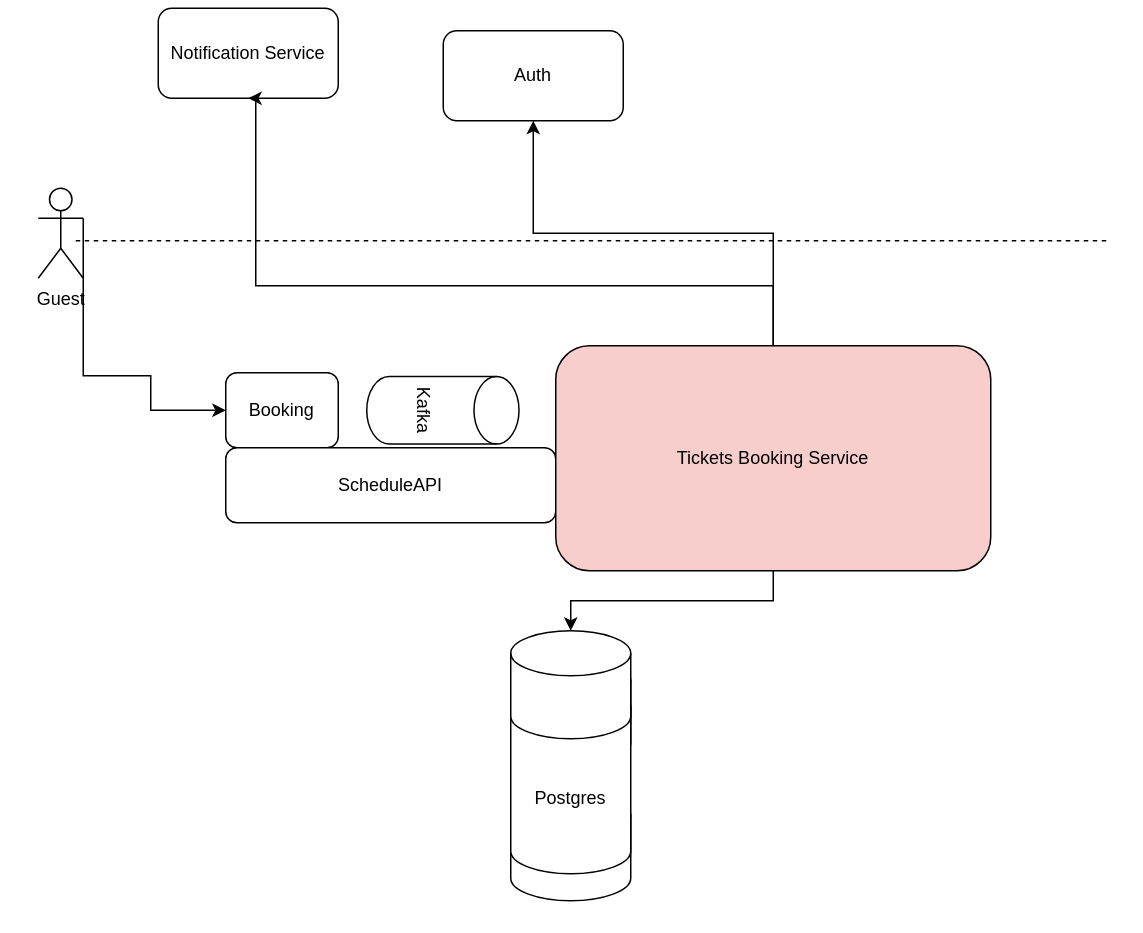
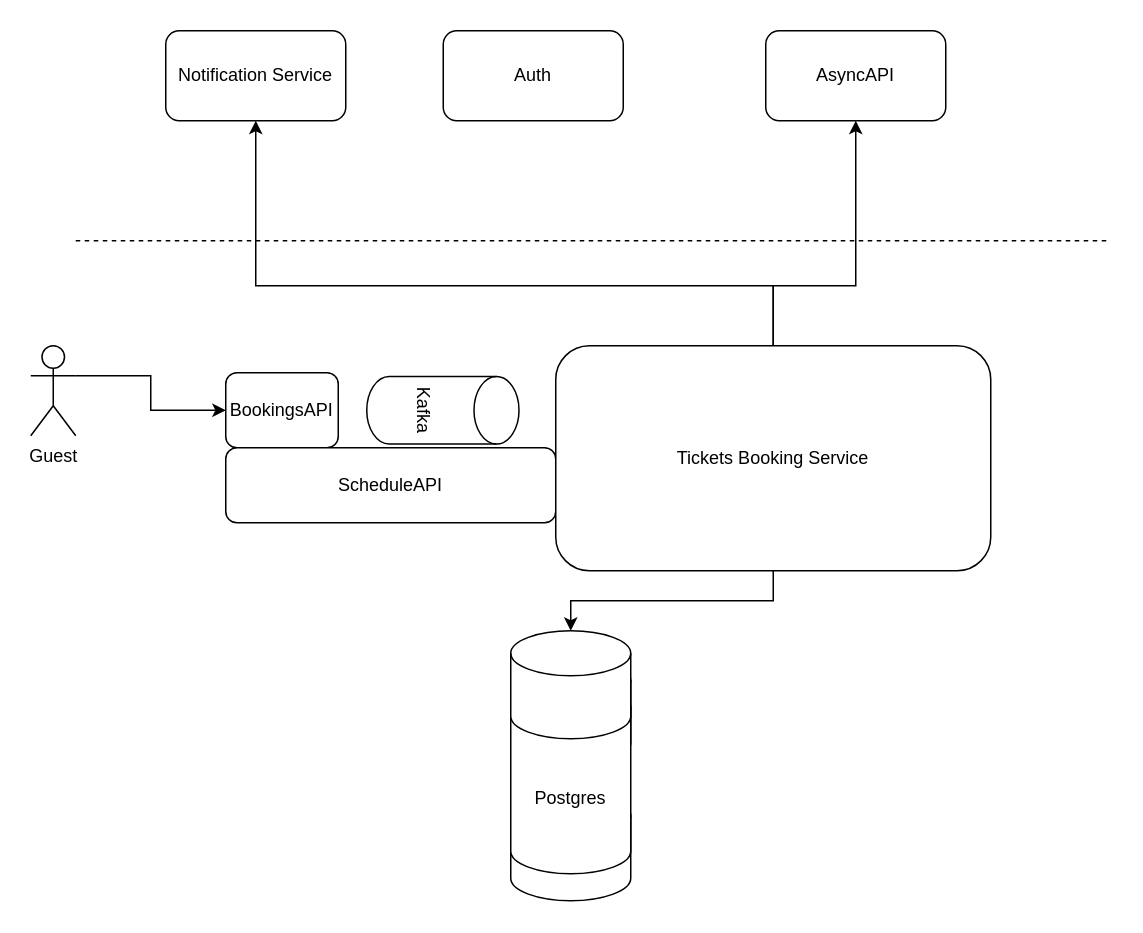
node "Notification Service": moved (248, 53) -> (256, 76)
node "AsyncAPI": added
node "Guest": moved (61, 233) -> (53, 391)
edge "Tickets Booking Service" -> "Auth": removed
edge "Tickets Booking Service" -> "AsyncAPI": added
node "Booking": label "Booking" -> "BookingsAPI"
node "Tickets Booking Service": fillcolor #f8cecc -> #ffffff
